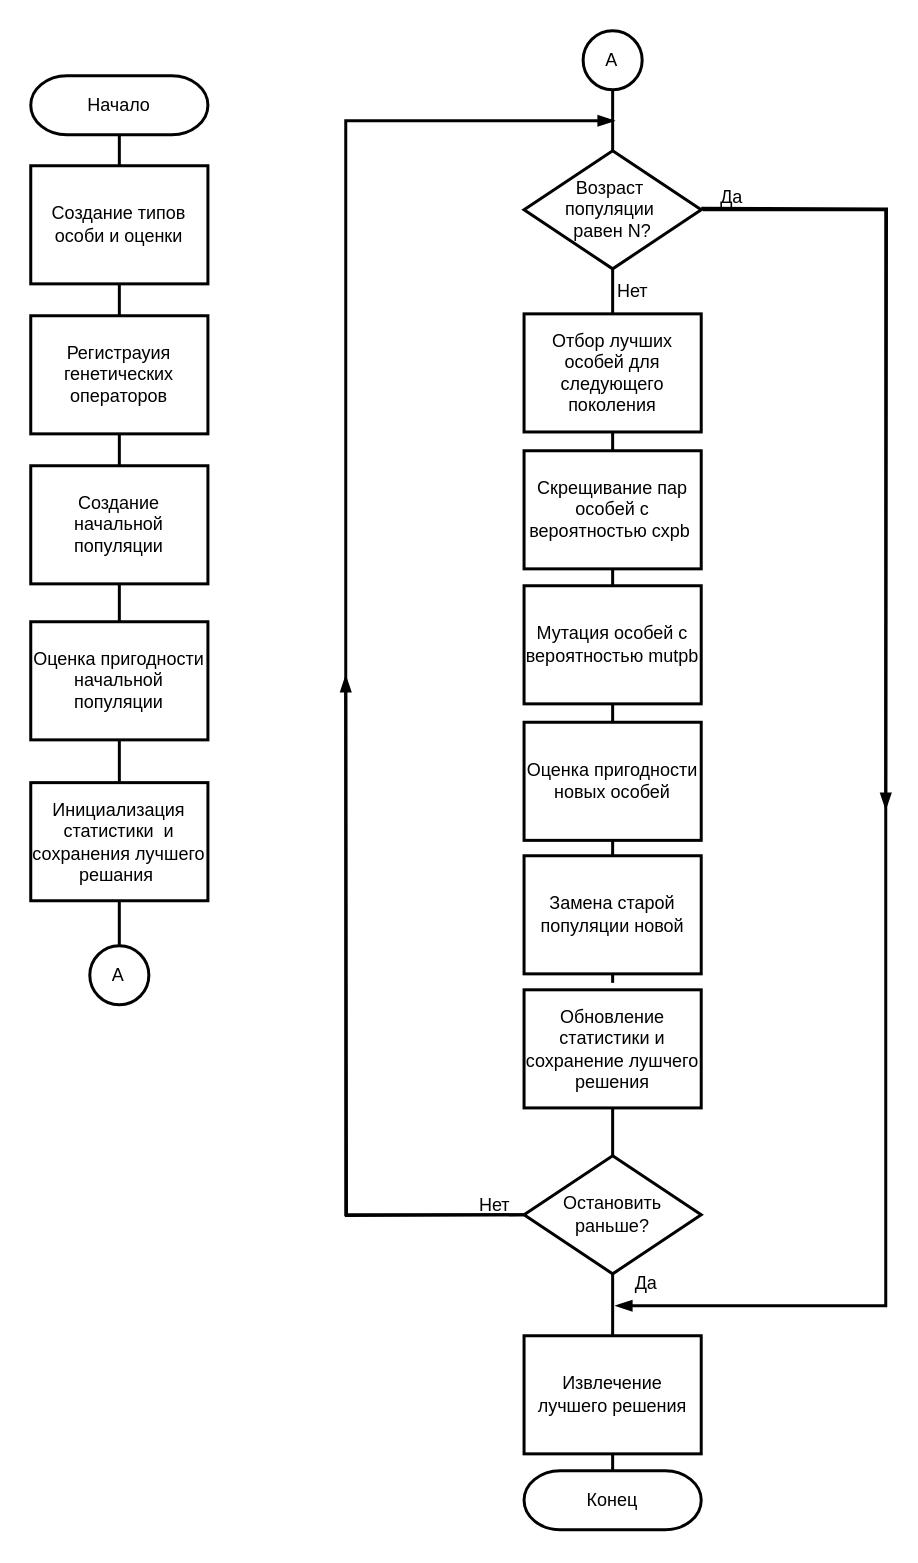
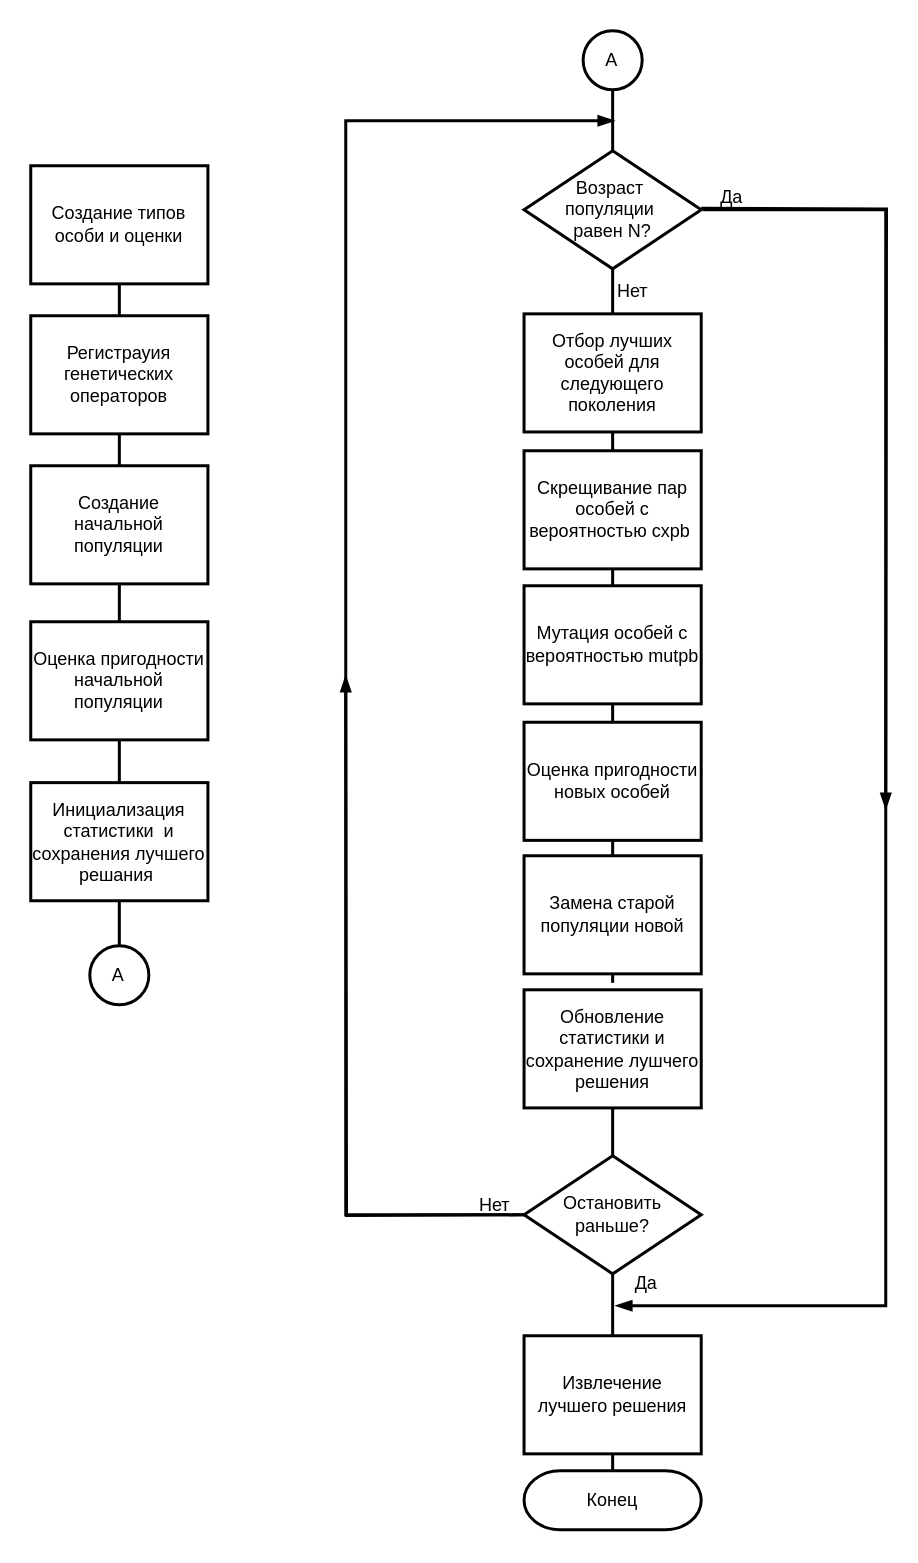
node "Начало": removed
edge "Начало" -- "Создание типов особи и оценки": removed
